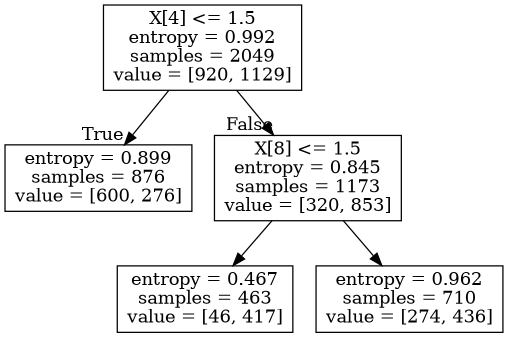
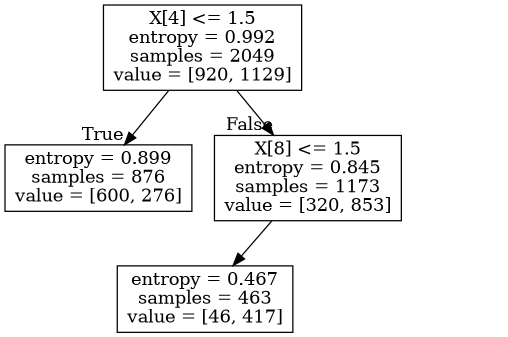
node "entropy = 0.962 samples = 710 value = [274, 436]": removed
